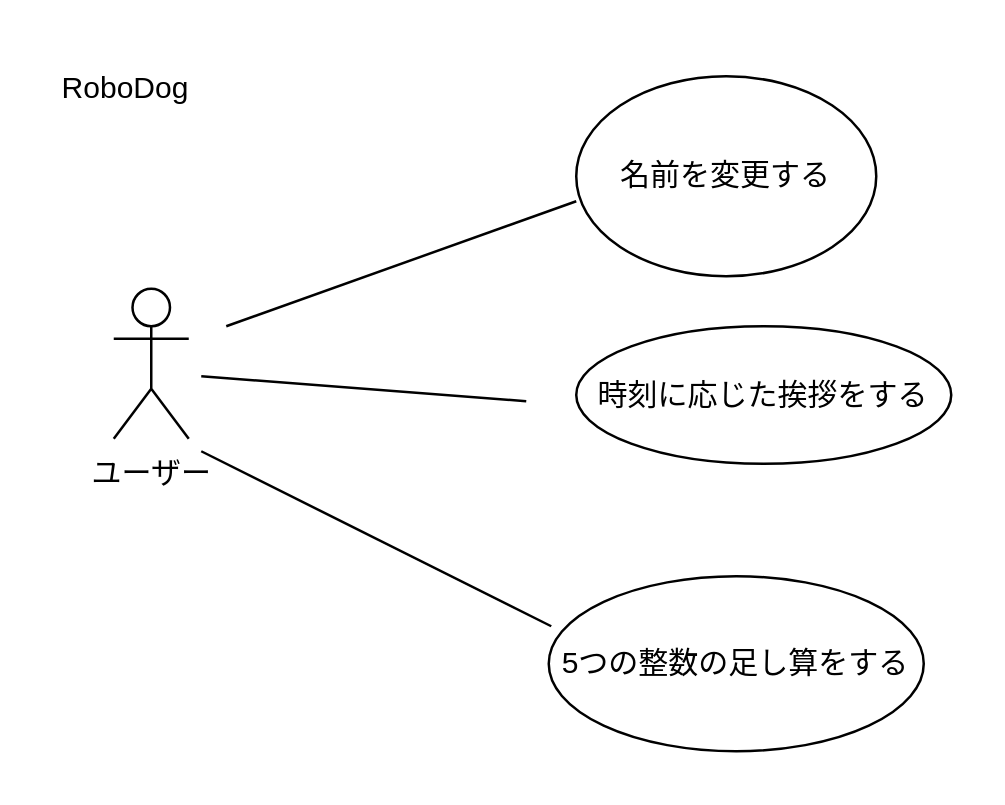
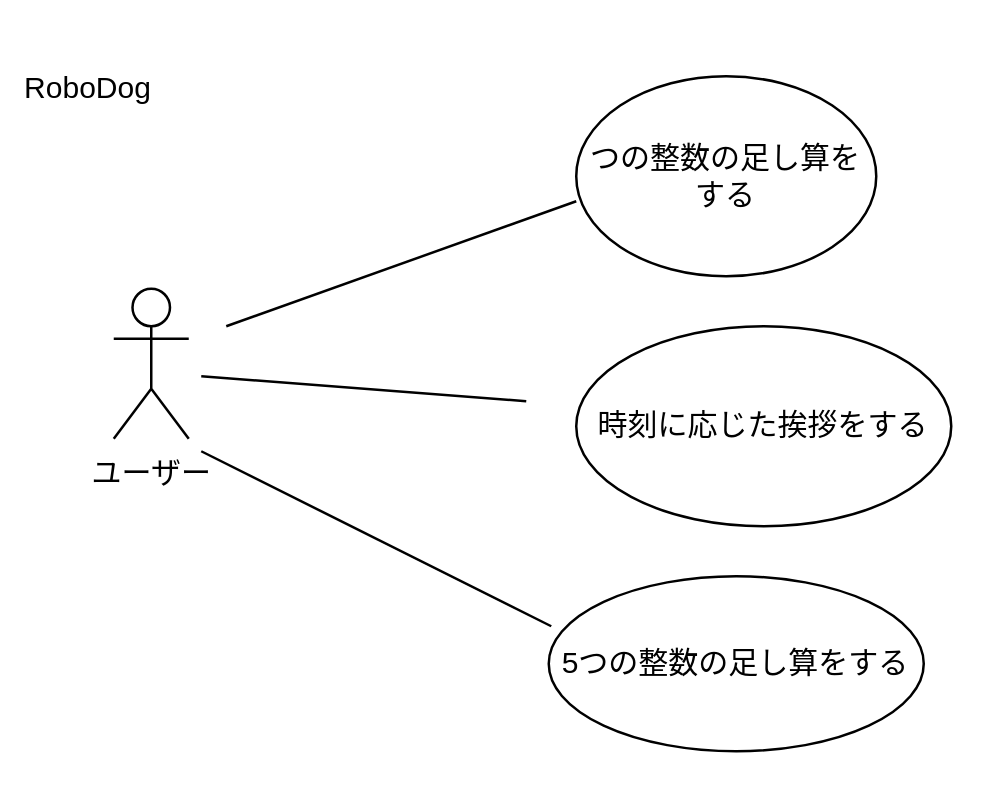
node "RoboDog": moved (126, 89) -> (89, 89)
node "名前を変更する": label "名前を変更する" -> "つの整数の足し算をする"
node "時刻に応じた挨拶をする": size 375x138 -> 375x200
